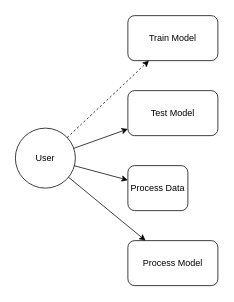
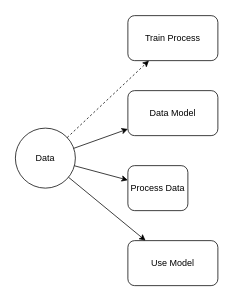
node "Train Model": label "Train Model" -> "Train Process"
node "Test Model": label "Test Model" -> "Data Model"
node "User": label "User" -> "Data"
node "Process Model": label "Process Model" -> "Use Model"
